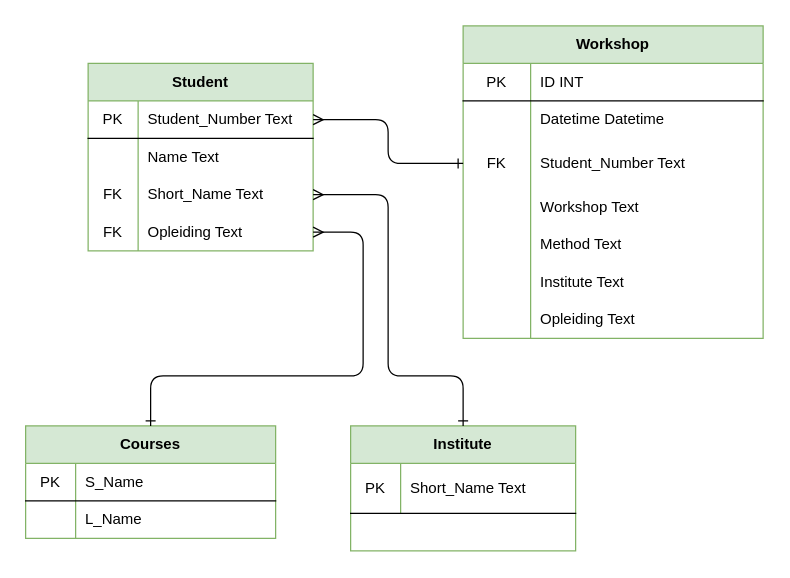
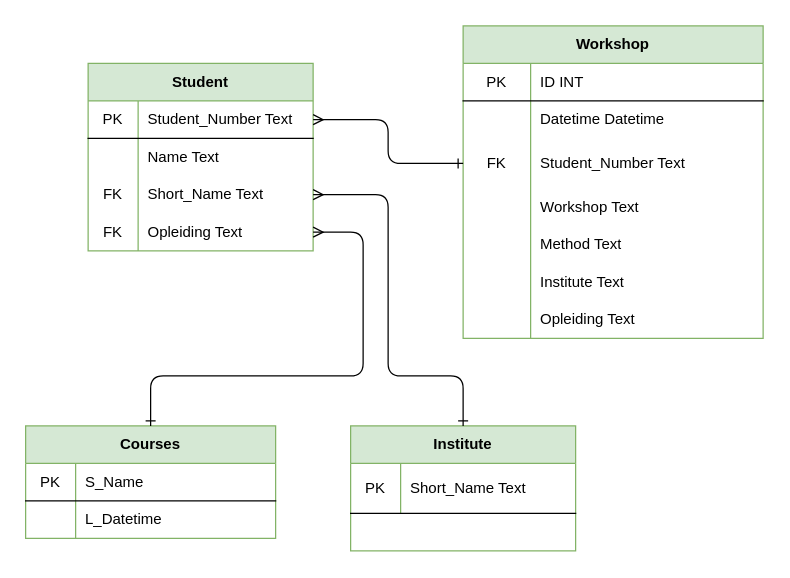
node "L_Name": label "L_Name" -> "L_Datetime"
